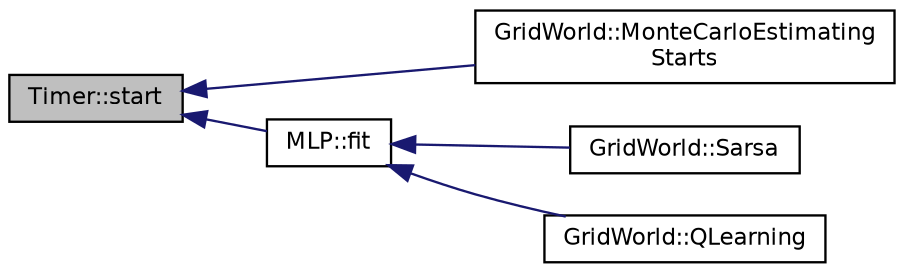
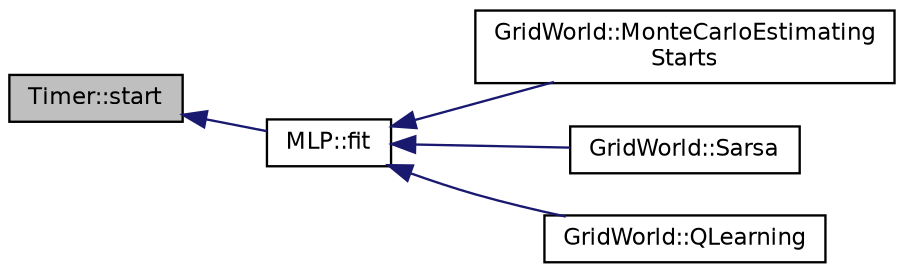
edge "GridWorld::MonteCarloEstimating Starts" -> "Timer::start": now "GridWorld::MonteCarloEstimating Starts" -> "MLP::fit"
